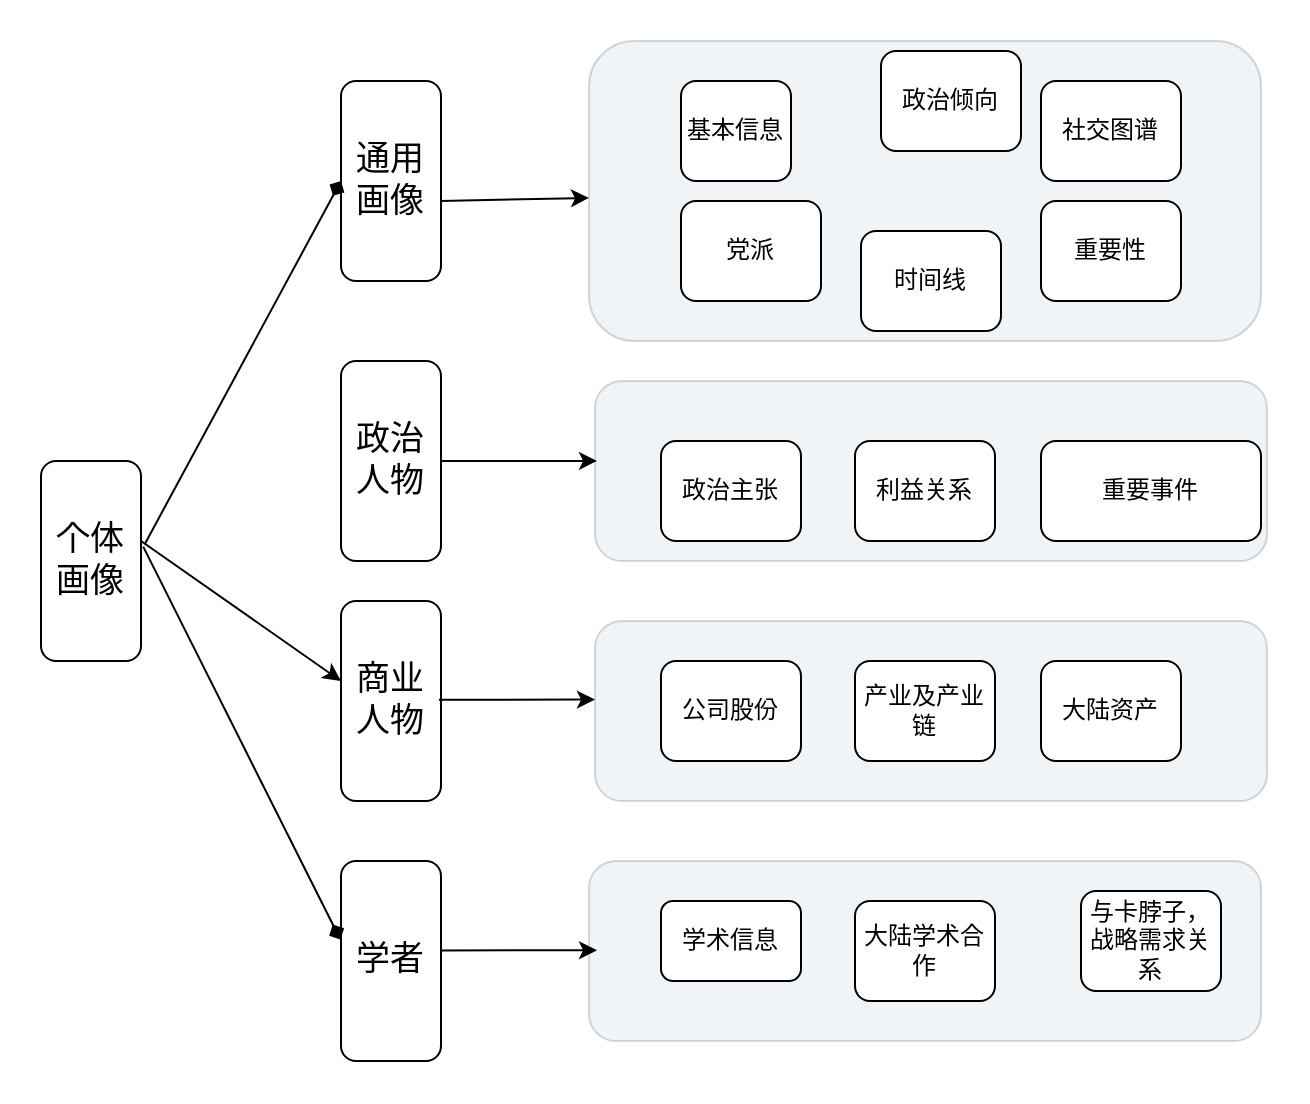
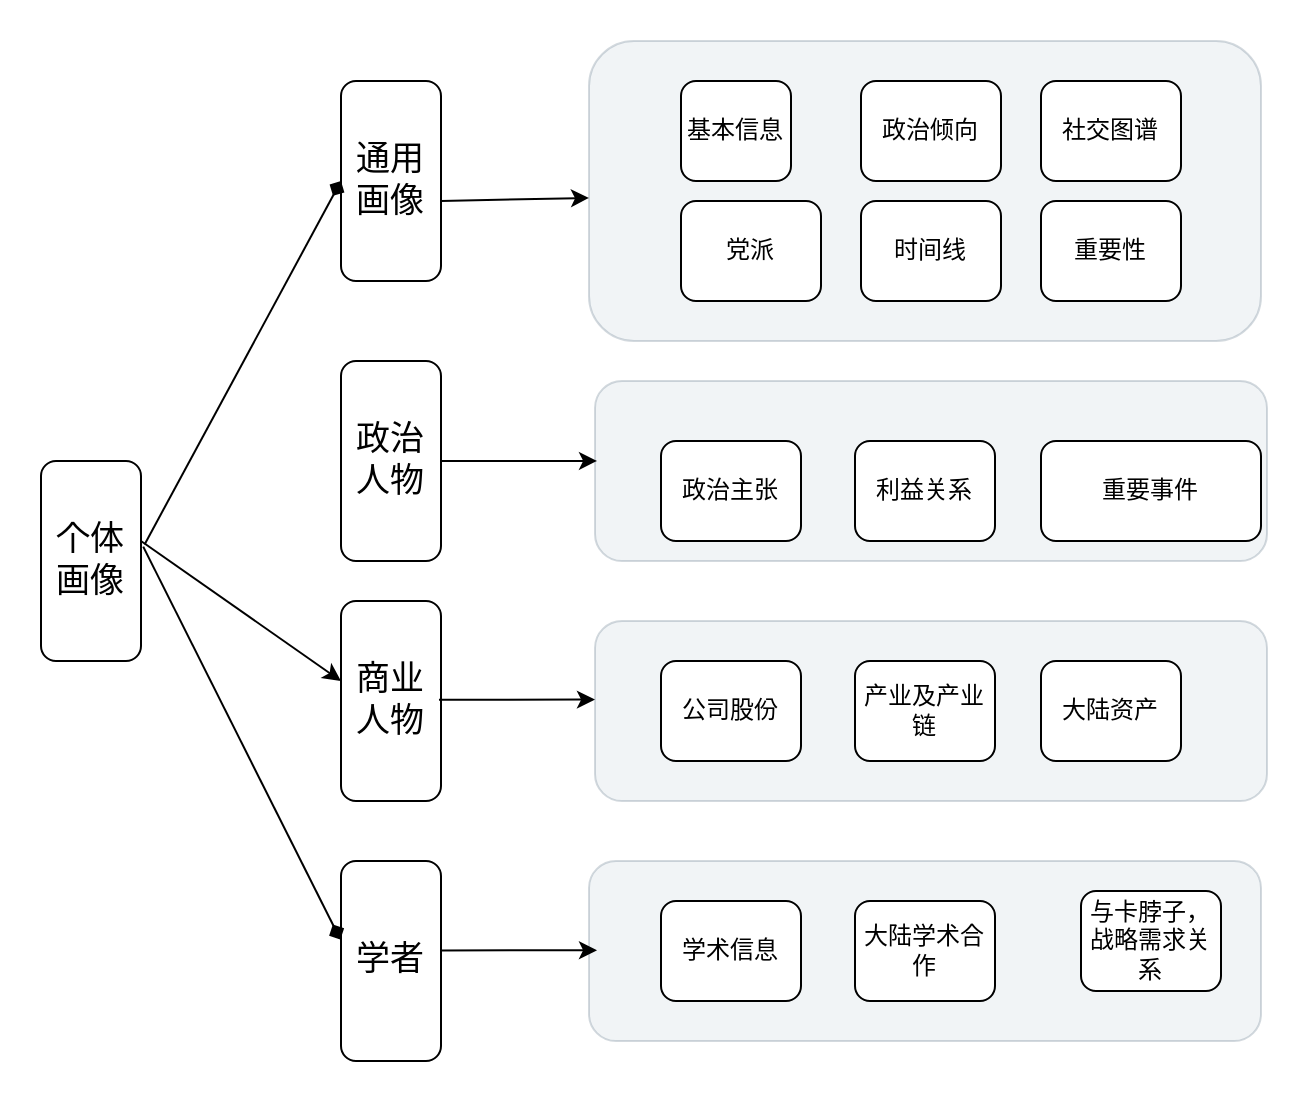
node "政治倾向": moved (951, 101) -> (931, 131)
node "时间线": moved (931, 281) -> (931, 251)
node "学术信息": size 140x80 -> 140x100
